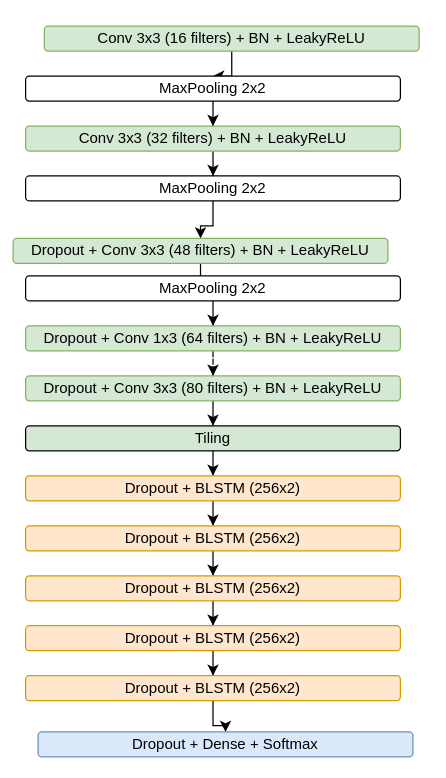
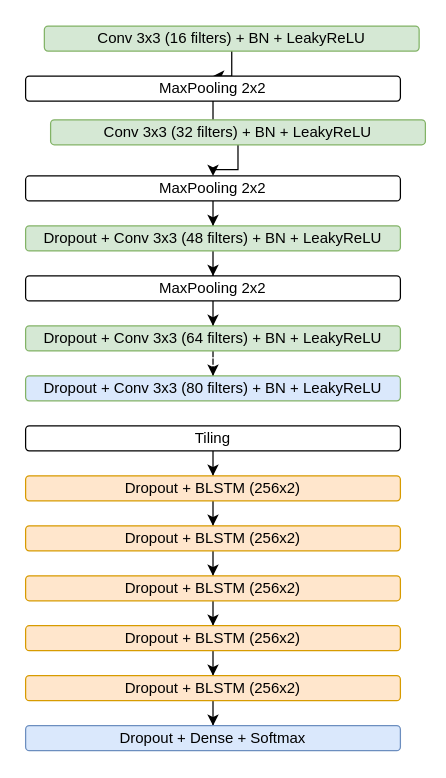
node "Conv 3x3 (32 filters) + BN + LeakyReLU": moved (213, 138) -> (238, 132)
node "Dropout + Conv 3x3 (48 filters) + BN + LeakyReLU": moved (201, 251) -> (213, 238)
node "Dropout + Conv 1x3 (64 filters) + BN + LeakyReLU": label "Dropout + Conv 1x3 (64 filters) + BN + LeakyReLU" -> "Dropout + Conv 3x3 (64 filters) + BN + LeakyReLU"
node "Dropout + Conv 3x3 (80 filters) + BN + LeakyReLU": fillcolor #d5e8d4 -> #dae8fc
edge "Dropout + Conv 3x3 (80 filters) + BN + LeakyReLU" -> "Tiling": removed
node "Tiling": fillcolor #d5e8d4 -> #ffffff
node "Dropout + Dense + Softmax": moved (226, 744) -> (213, 738)
